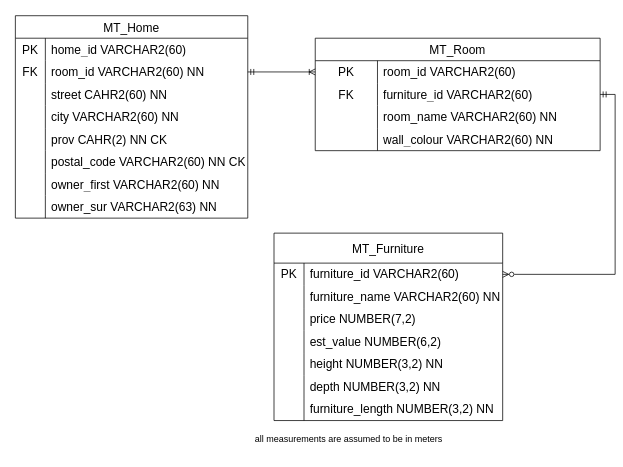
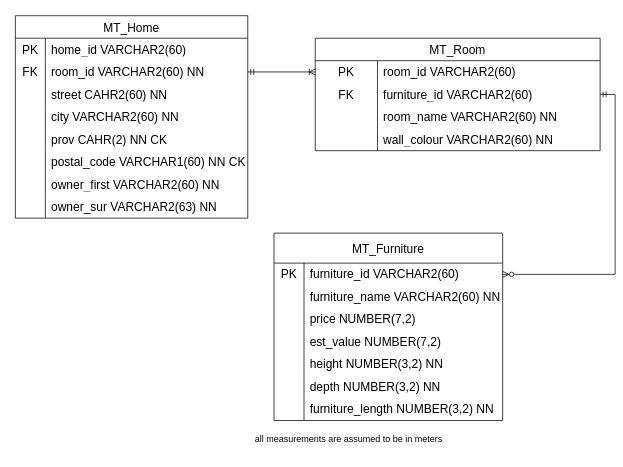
node "postal_code VARCHAR2(60) NN CK": label "postal_code VARCHAR2(60) NN CK" -> "postal_code VARCHAR1(60) NN CK"
node "est_value NUMBER(6,2)": label "est_value NUMBER(6,2)" -> "est_value NUMBER(7,2)"
